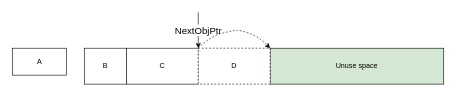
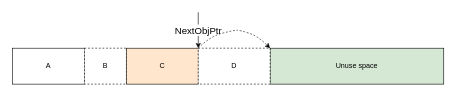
node "A": size 54x27 -> 72x36
node "B": style solid -> dashed
node "C": fillcolor #ffffff -> #ffe6cc
